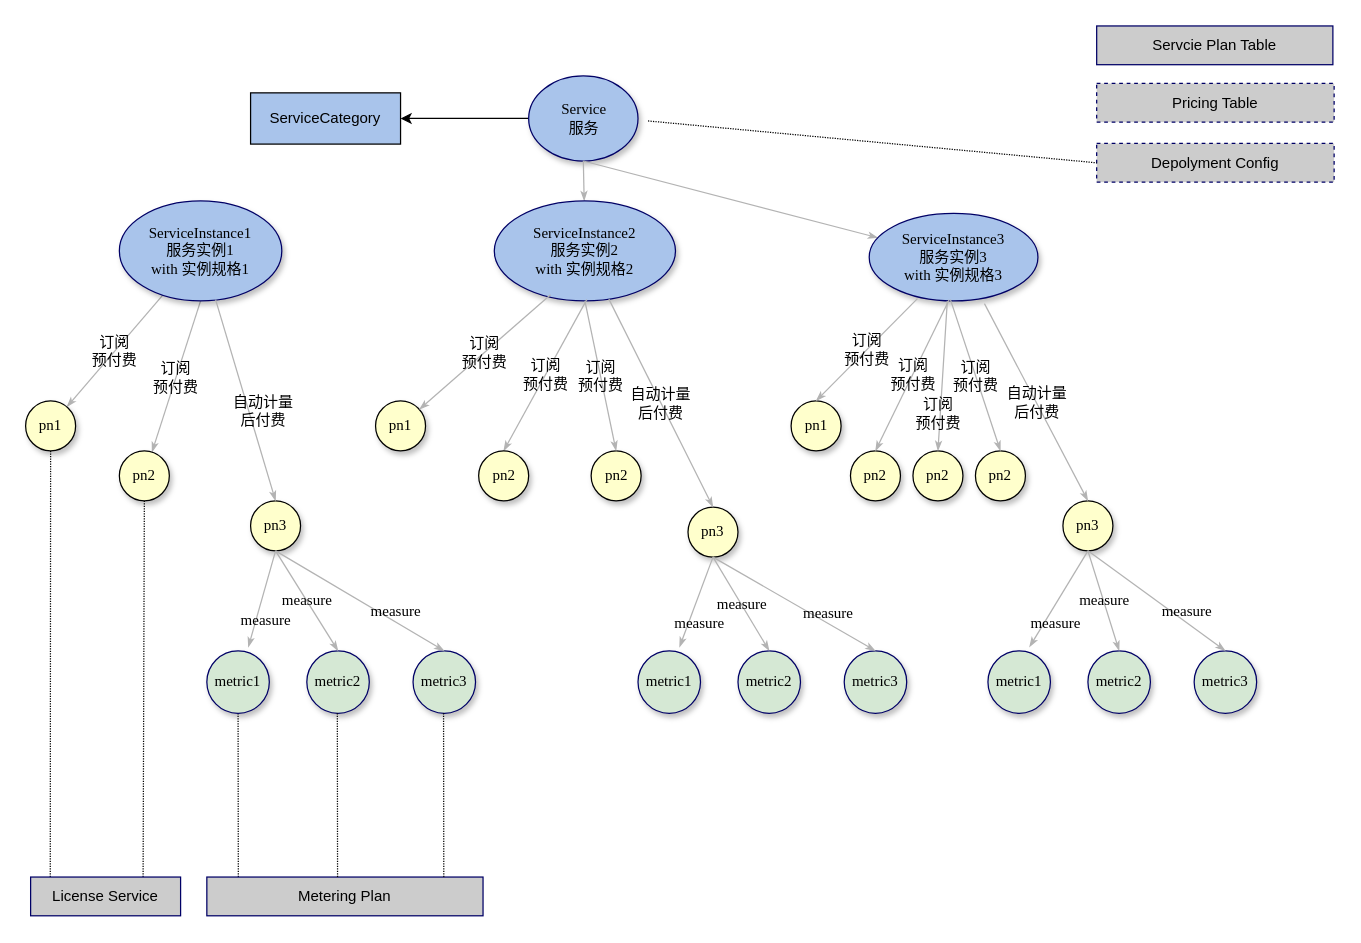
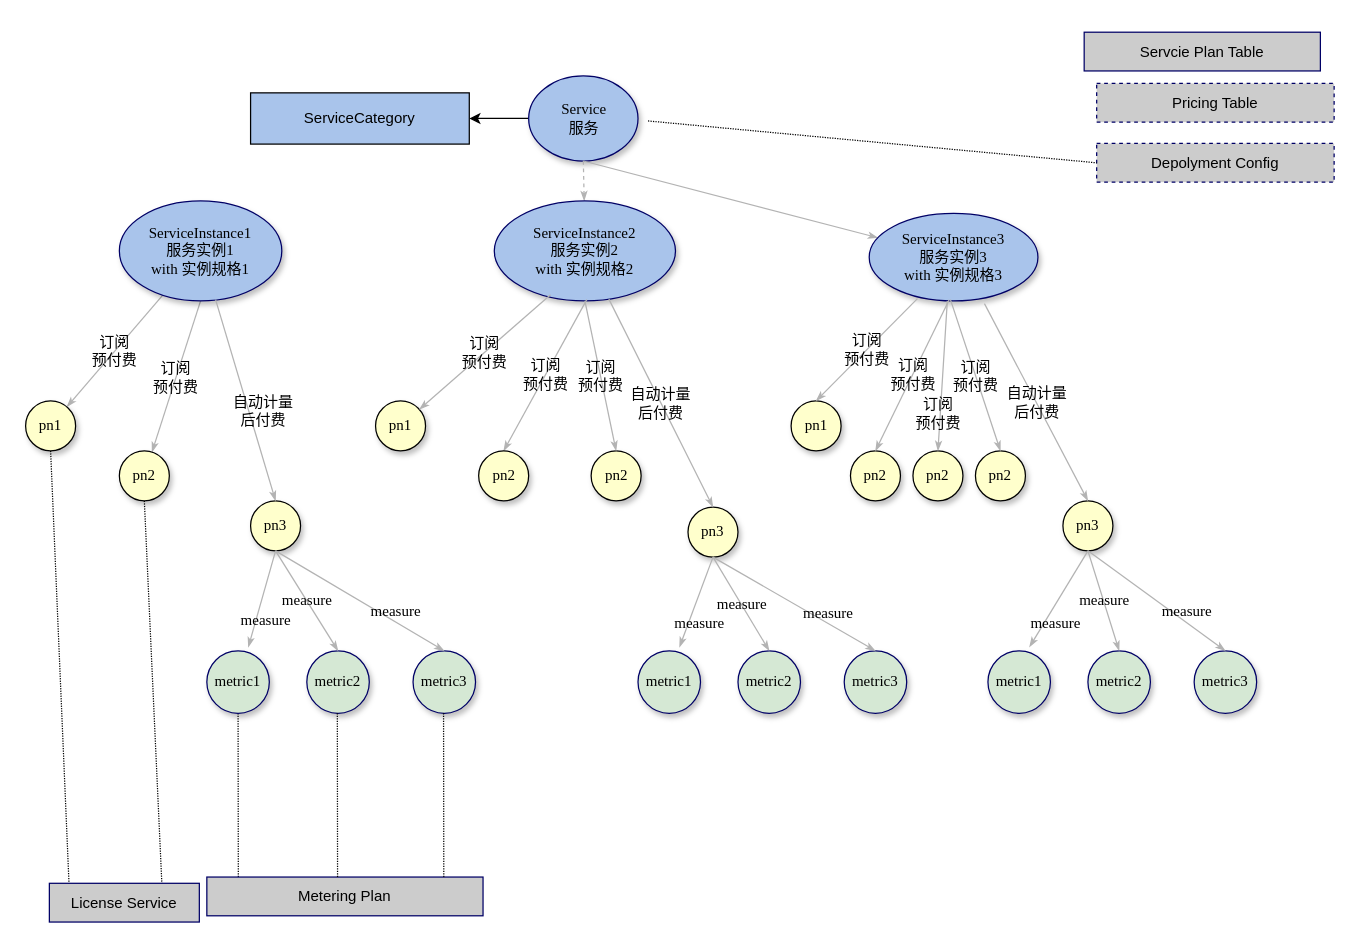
node "Servcie Plan Table": moved (1215, 45) -> (1203, 51)
node "ServiceCategory": size 150x51 -> 219x51
edge "Service 服务" -> "ServiceInstance2 服务实例2 with 实例规格2": style solid -> dashed
node "License Service": moved (106, 896) -> (124, 903)
